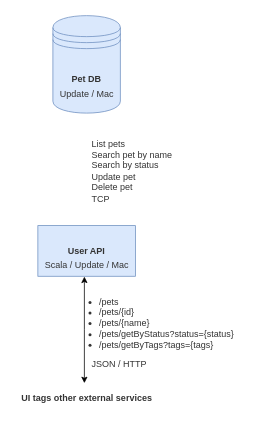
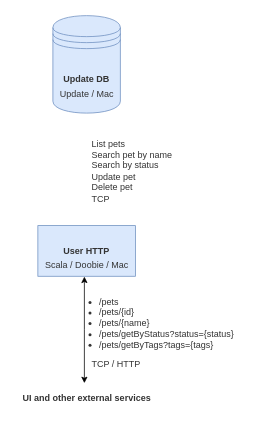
node "Pet DB": label "Pet DB" -> "Update DB"
node "User API": label "User API" -> "User HTTP"
node "Scala / Update / Mac": label "Scala / Update / Mac" -> "Scala / Doobie / Mac"
node "JSON / HTTP": label "JSON / HTTP" -> "TCP / HTTP"
node "UI tags other external services": label "UI tags other external services" -> "UI and other external services"
